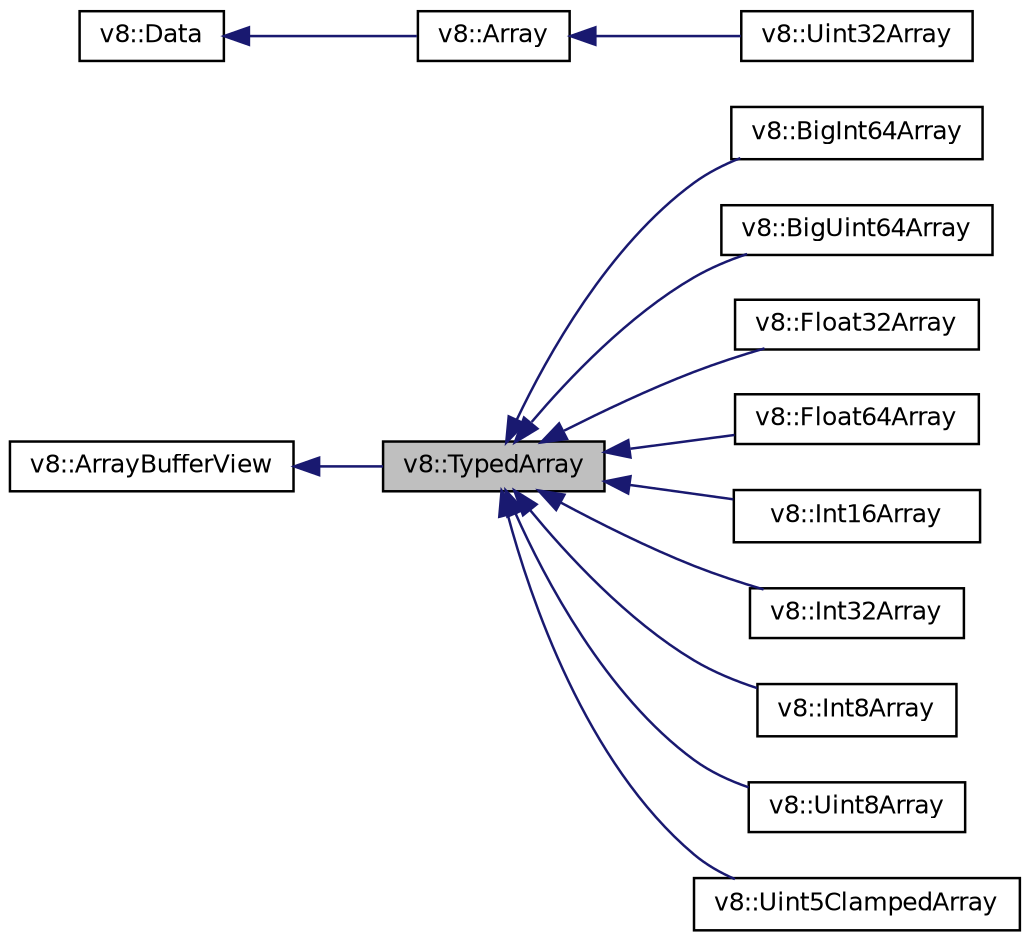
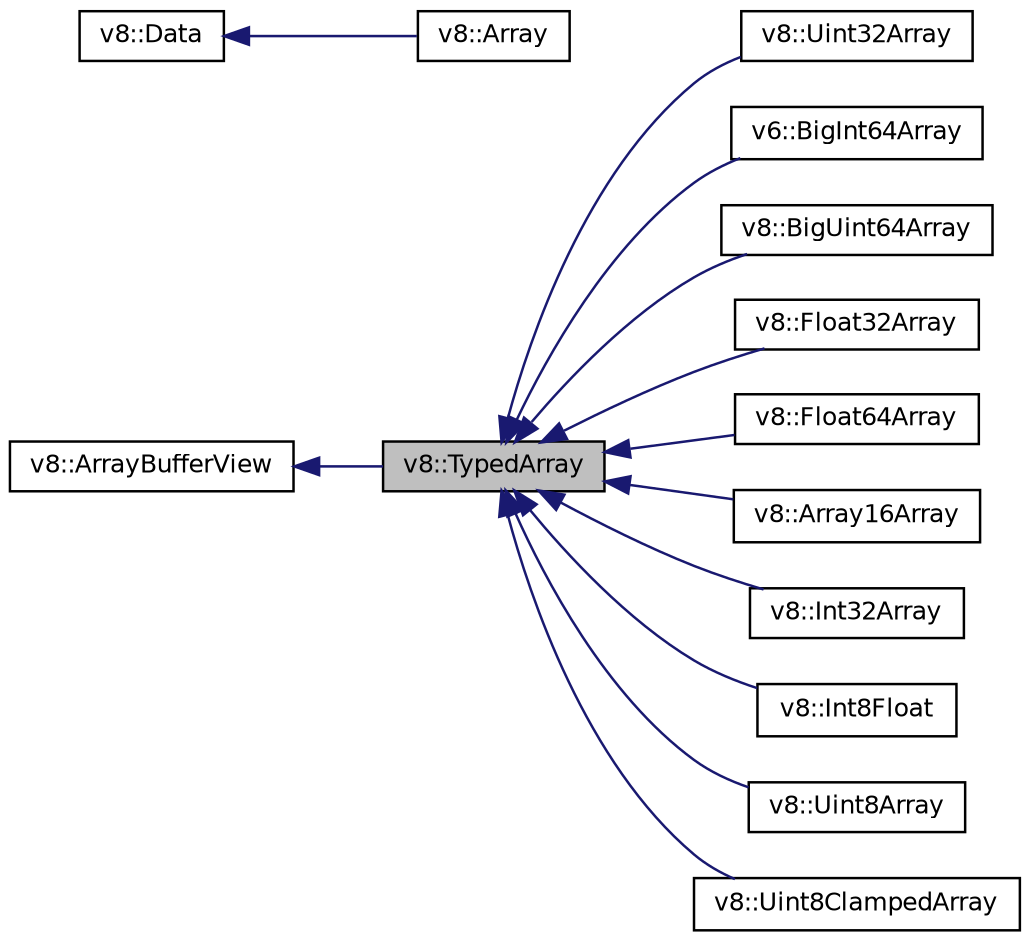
edge "v8::Uint32Array" -> "v8::Array": now "v8::Uint32Array" -> "v8::TypedArray"
node "v8::BigInt64Array": label "v8::BigInt64Array" -> "v6::BigInt64Array"
node "v8::Int16Array": label "v8::Int16Array" -> "v8::Array16Array"
node "v8::Int8Array": label "v8::Int8Array" -> "v8::Int8Float"
node "v8::Uint5ClampedArray": label "v8::Uint5ClampedArray" -> "v8::Uint8ClampedArray"
